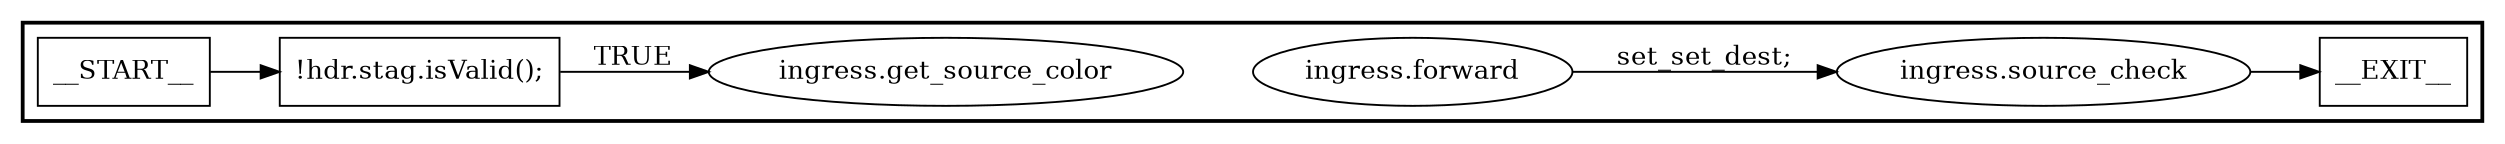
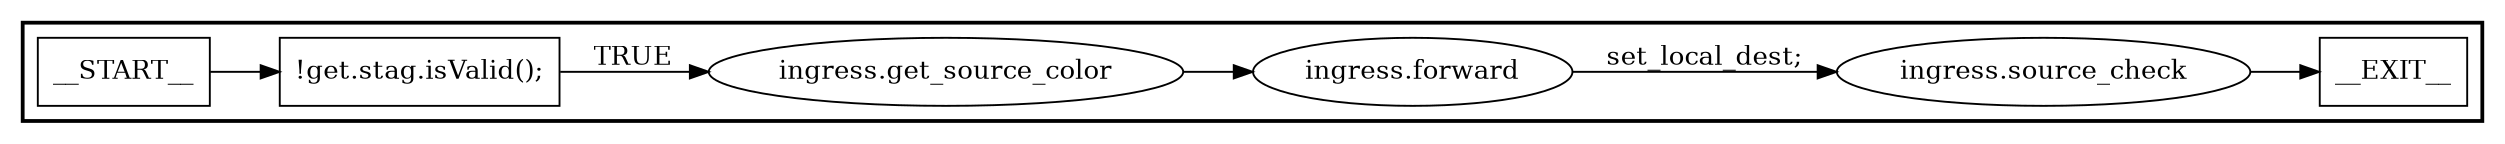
edge "ingress.forward" -> "ingress.source_check": label "set_set_dest;" -> "set_local_dest;"
node "!hdr.stag.isValid();": label "!hdr.stag.isValid();" -> "!get.stag.isValid();"
edge "ingress.get_source_color" -> "ingress.forward": added
